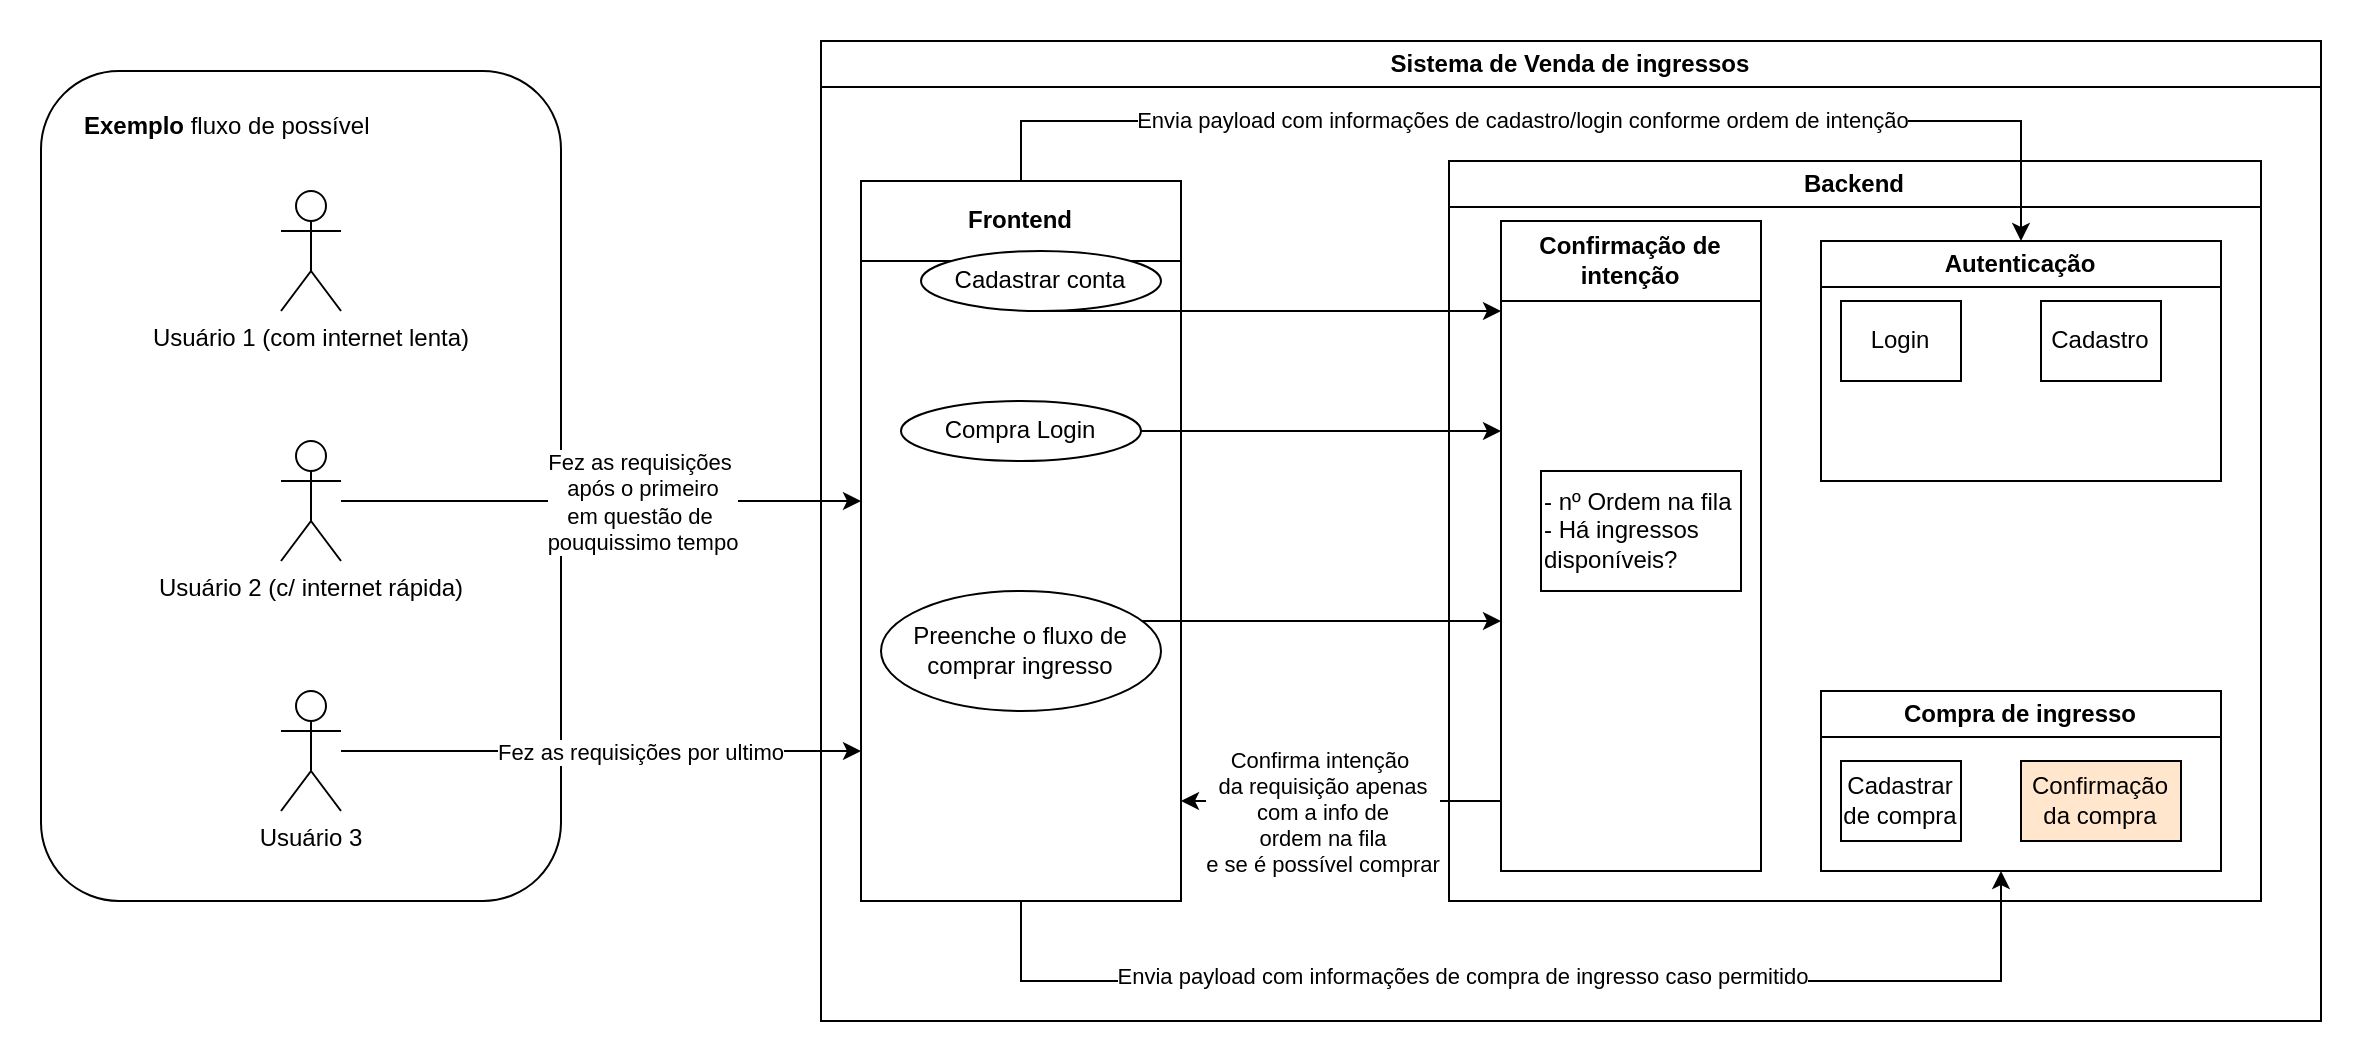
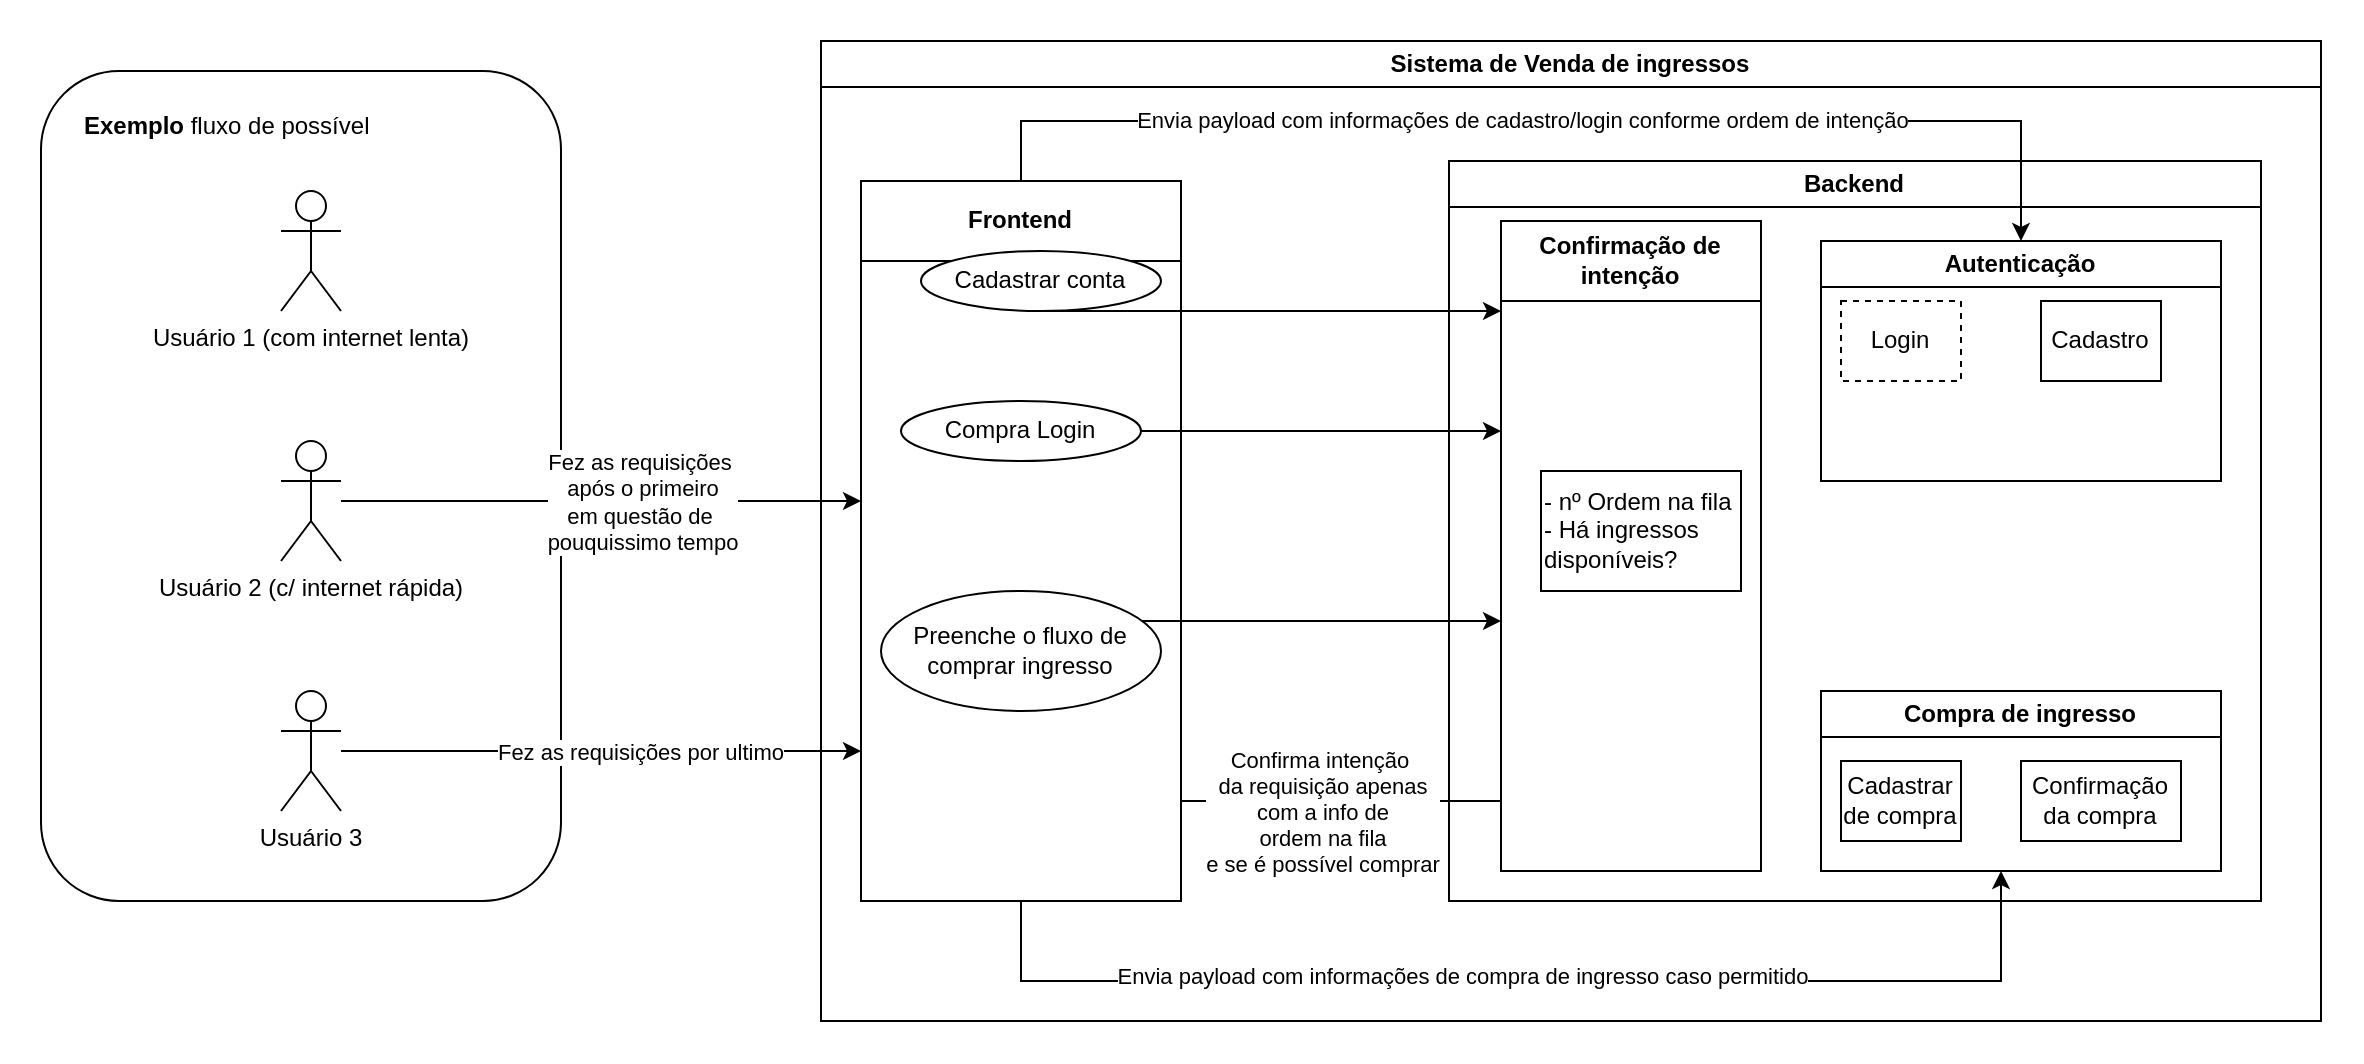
node "Login": style solid -> dashed
edge "Confirmação de intenção" -> "Frontend": arrowhead classic -> none
node "Confirmação da compra": fillcolor #ffe6cc -> #ffffff
